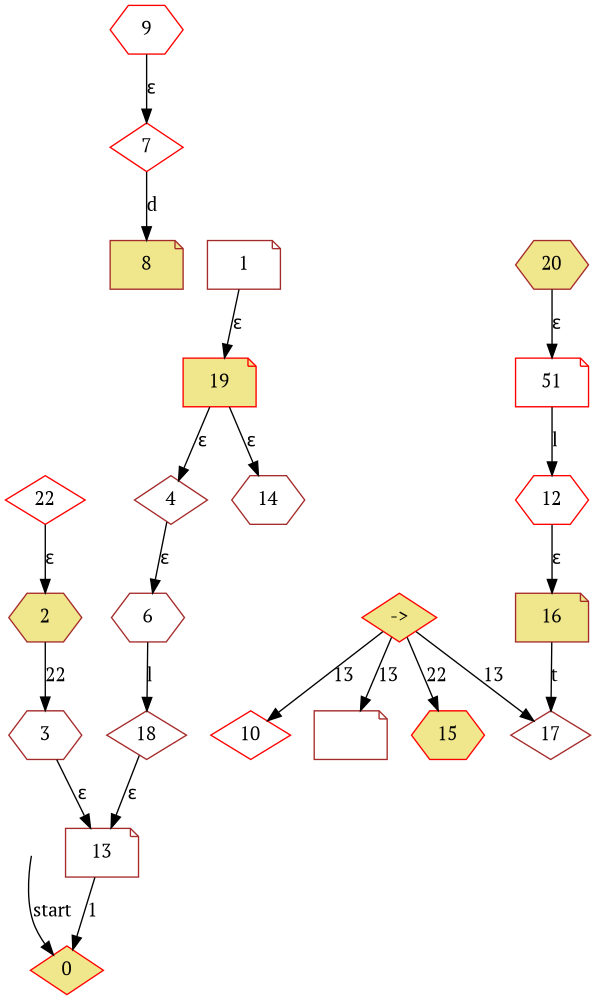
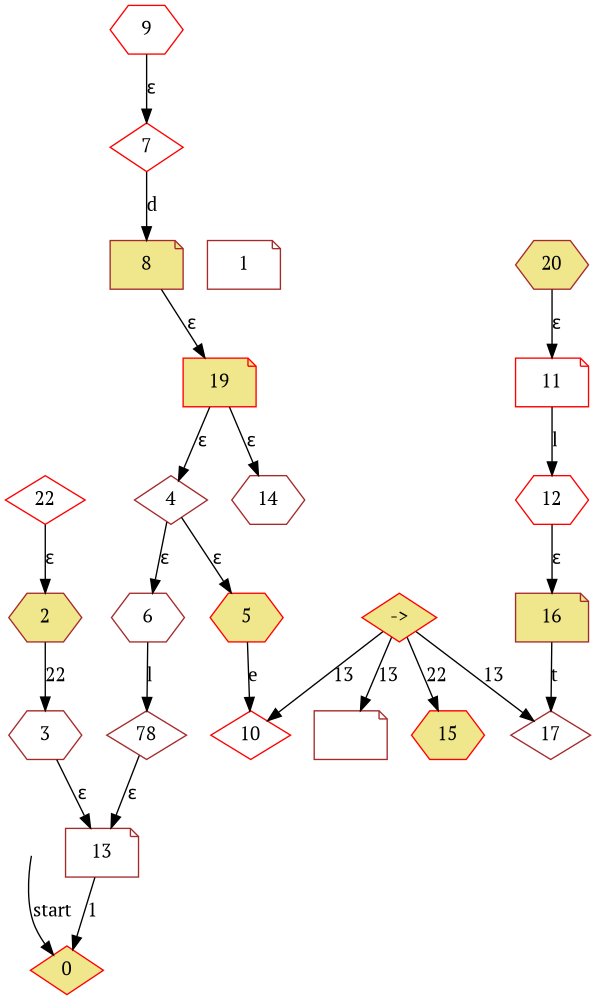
edge "1" -> "19": now "8" -> "19"
node "51": label "51" -> "11"
node "5": added
node "18": label "18" -> "78"
